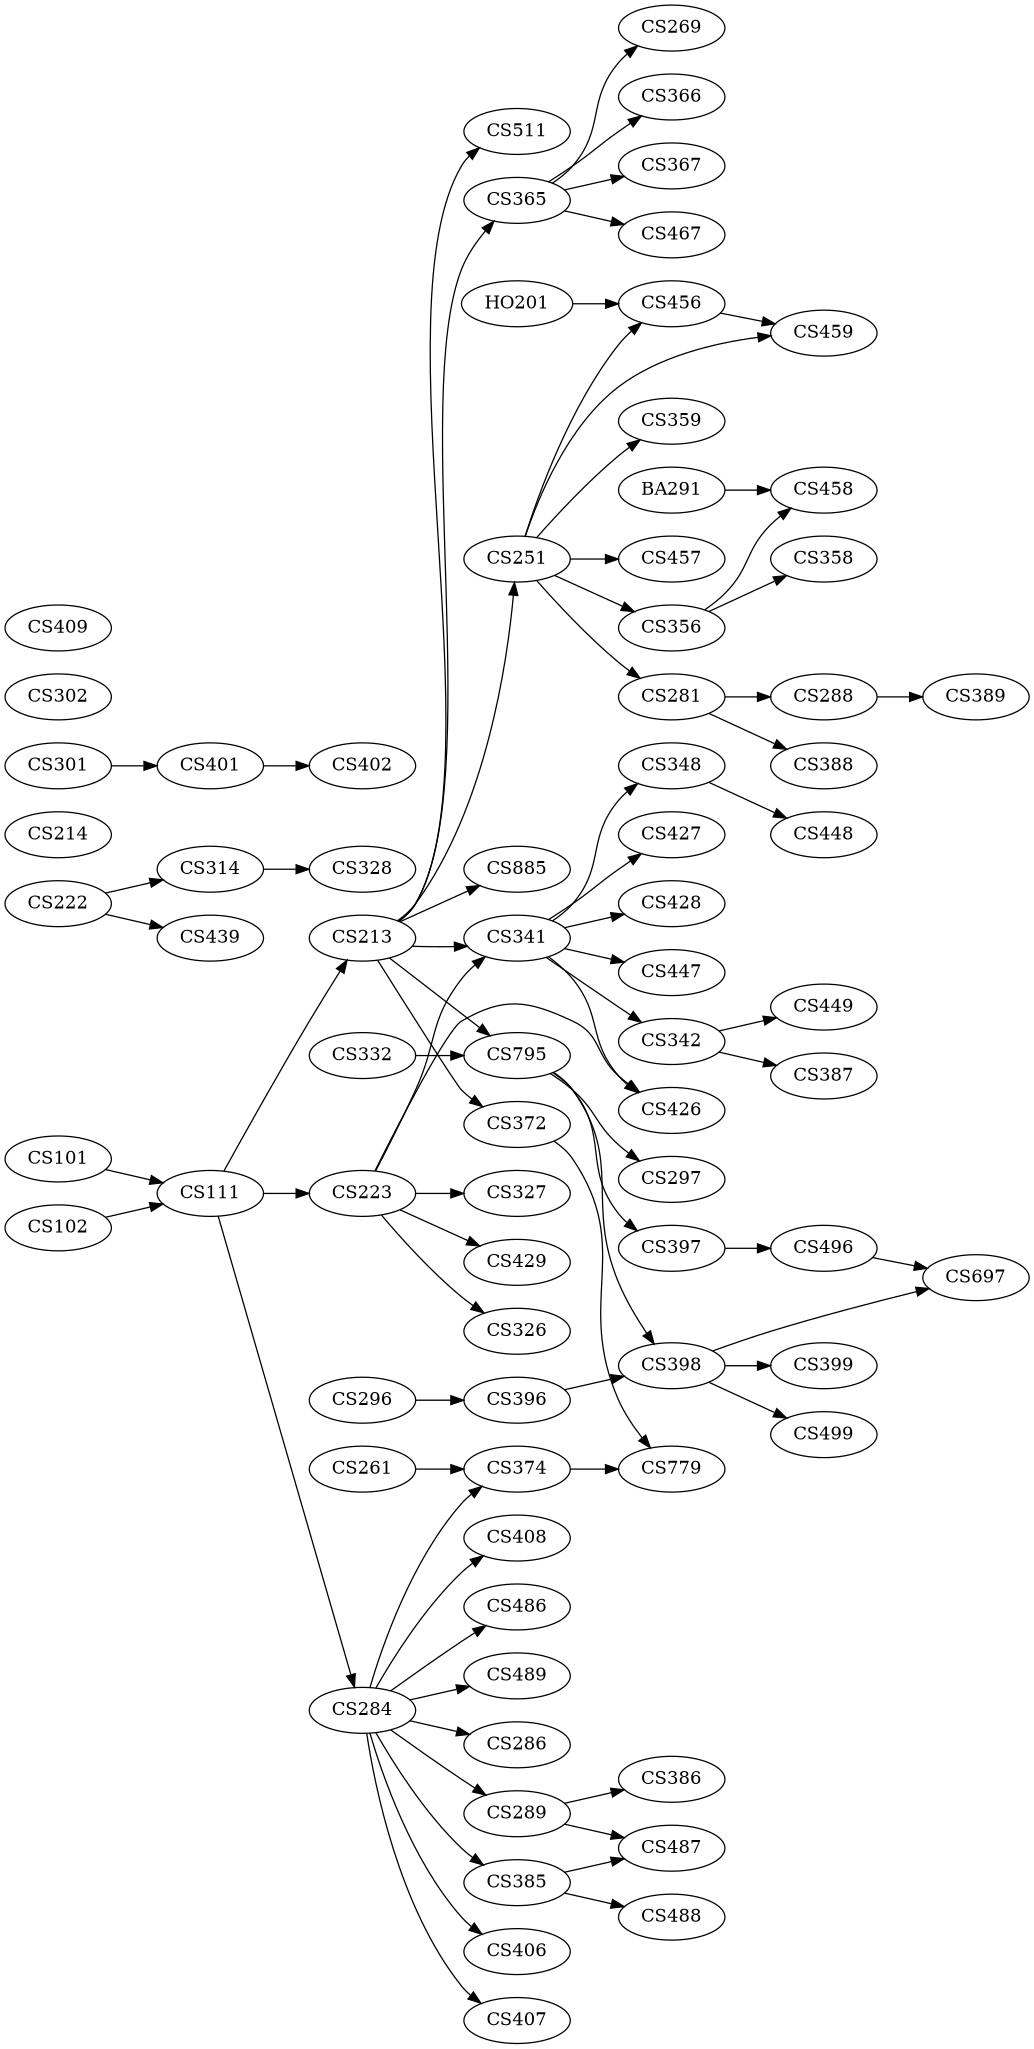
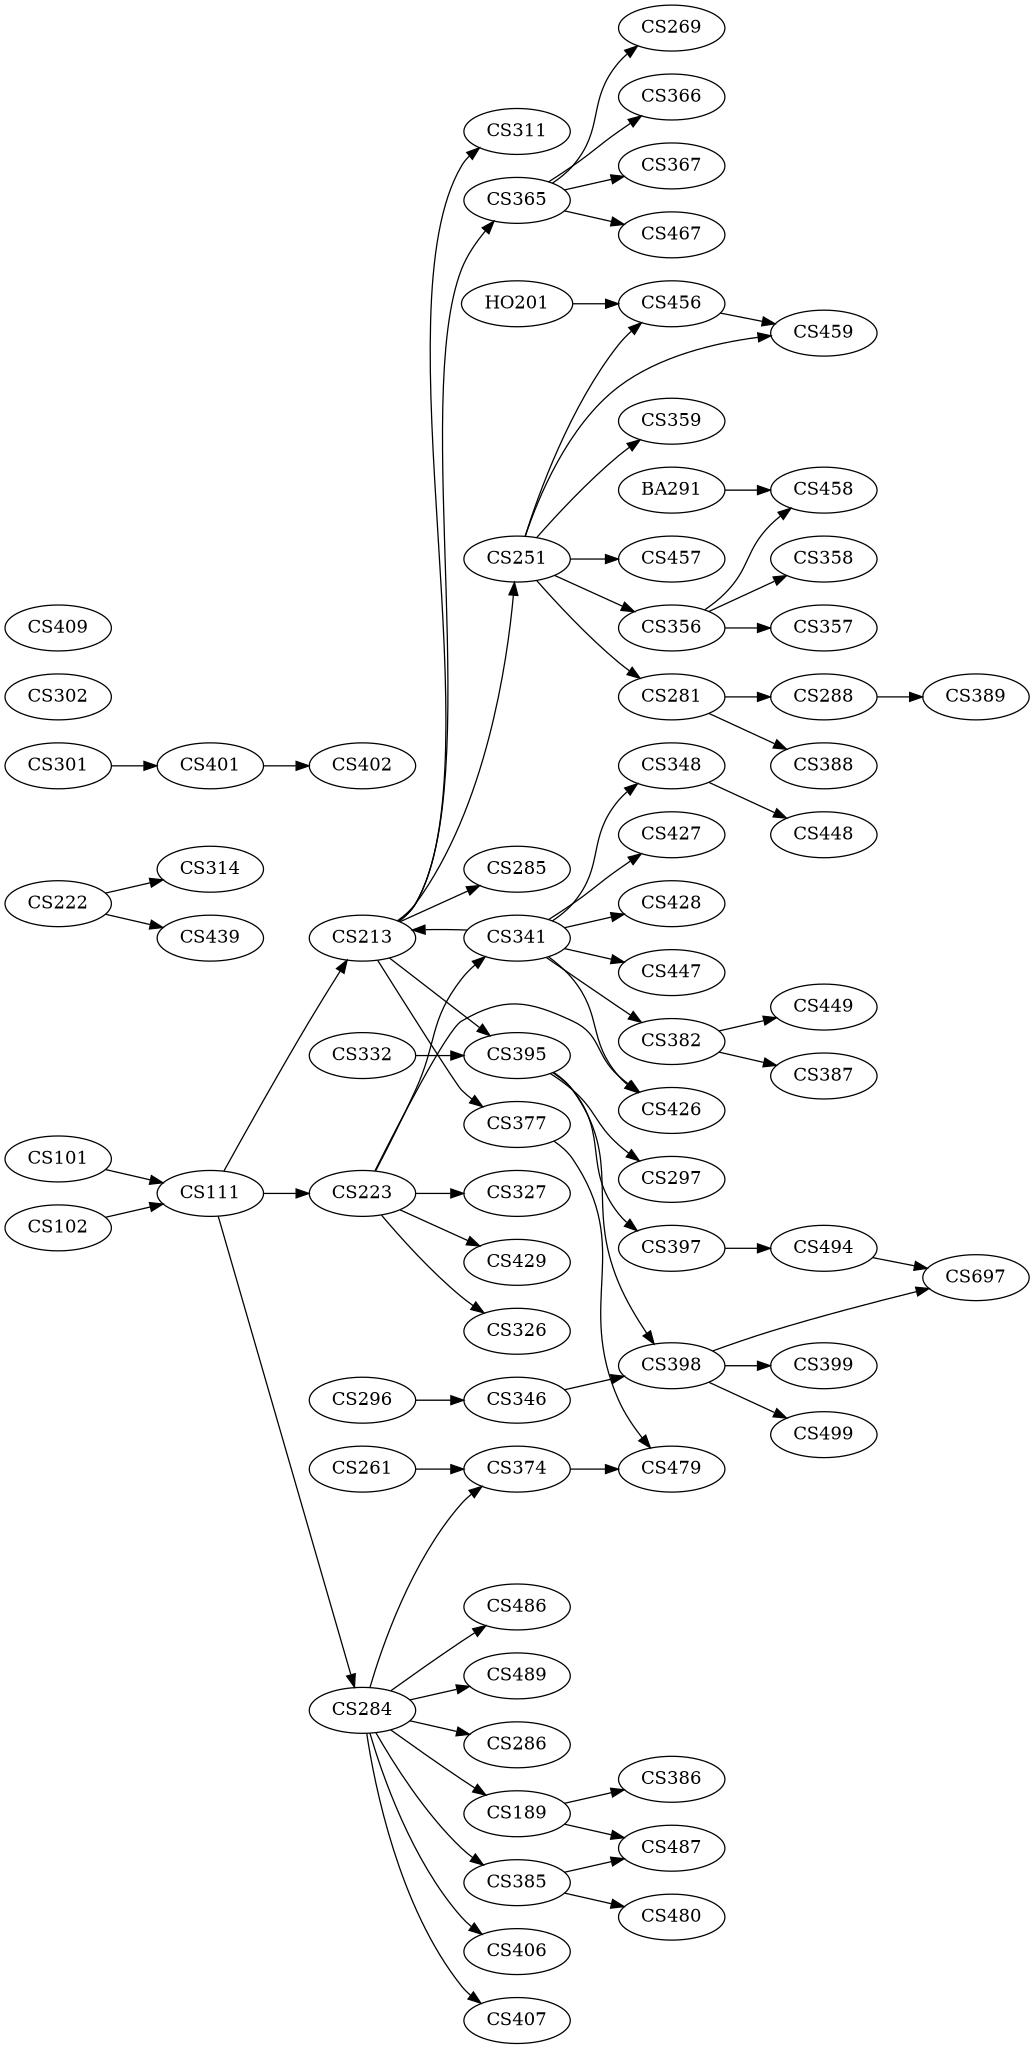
node "CS511": label "CS511" -> "CS311"
node "CS357": added
node "CS214": removed
node "CS328": removed
node "CS885": label "CS885" -> "CS285"
edge "CS213" -> "CS341": reversed
node "CS342": label "CS342" -> "CS382"
node "CS795": label "CS795" -> "CS395"
node "CS372": label "CS372" -> "CS377"
node "CS496": label "CS496" -> "CS494"
node "CS396": label "CS396" -> "CS346"
node "CS779": label "CS779" -> "CS479"
node "CS408": removed
node "CS289": label "CS289" -> "CS189"
node "CS488": label "CS488" -> "CS480"
